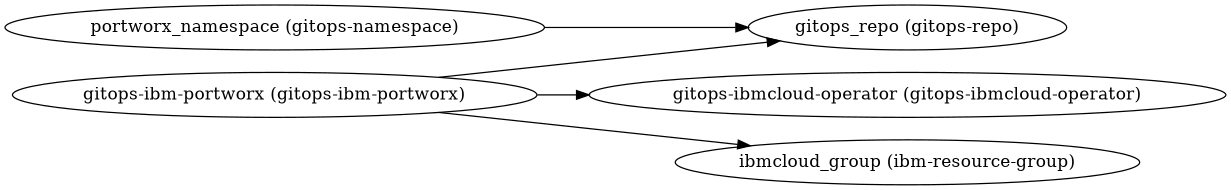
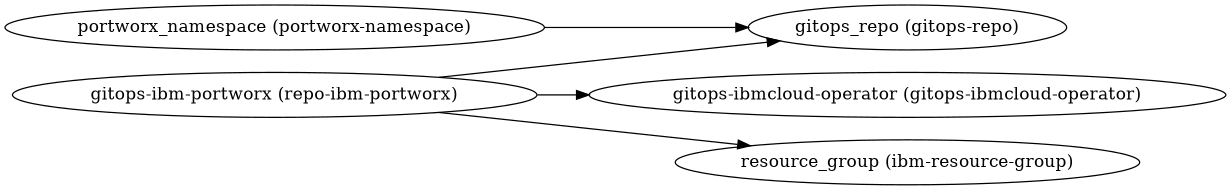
node "portworx_namespace (gitops-namespace)": label "portworx_namespace (gitops-namespace)" -> "portworx_namespace (portworx-namespace)"
node "gitops-ibm-portworx (gitops-ibm-portworx)": label "gitops-ibm-portworx (gitops-ibm-portworx)" -> "gitops-ibm-portworx (repo-ibm-portworx)"
node "ibmcloud_group (ibm-resource-group)": label "ibmcloud_group (ibm-resource-group)" -> "resource_group (ibm-resource-group)"
